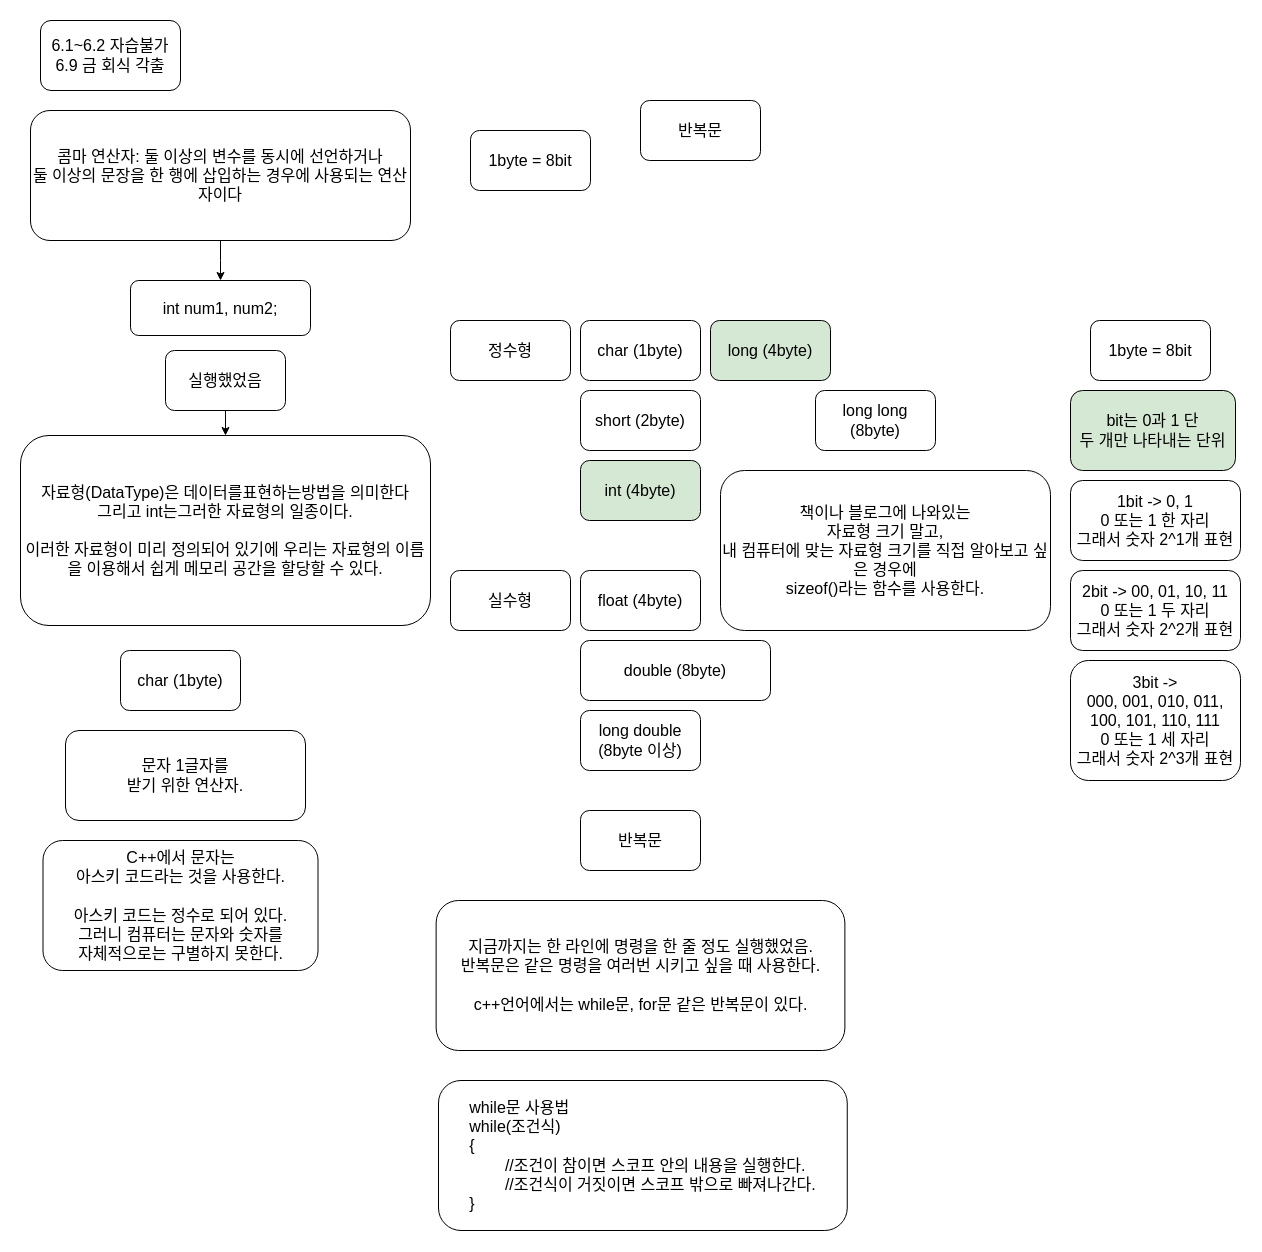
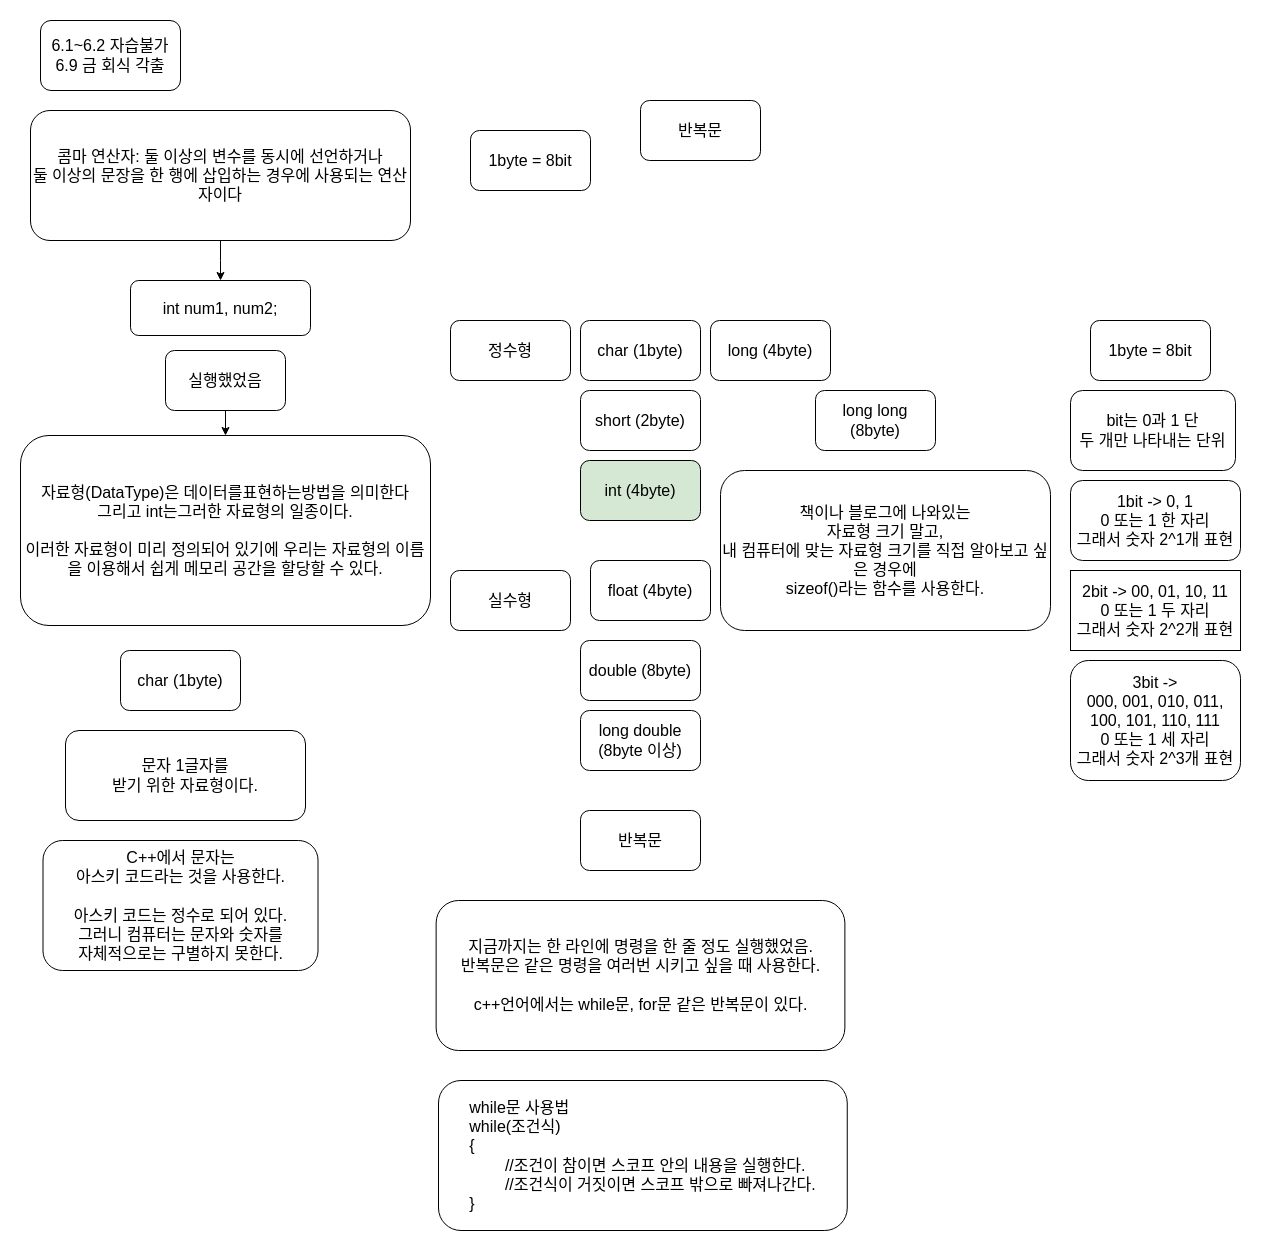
node "long (4byte)": fillcolor #d5e8d4 -> #ffffff
node "bit는 0과 1 단 두 개만 나타내는 단위": fillcolor #d5e8d4 -> #ffffff
node "float (4byte)": moved (641, 601) -> (651, 591)
node "2bit -> 00, 01, 10, 11 0 또는 1 두 자리 그래서 숫자 2^2개 표현": shape rounded rectangle -> rectangle
node "double (8byte)": size 190x60 -> 120x60
node "문자 1글자를 받기 위한 연산자.": label "문자 1글자를 받기 위한 연산자." -> "문자 1글자를 받기 위한 자료형이다."
